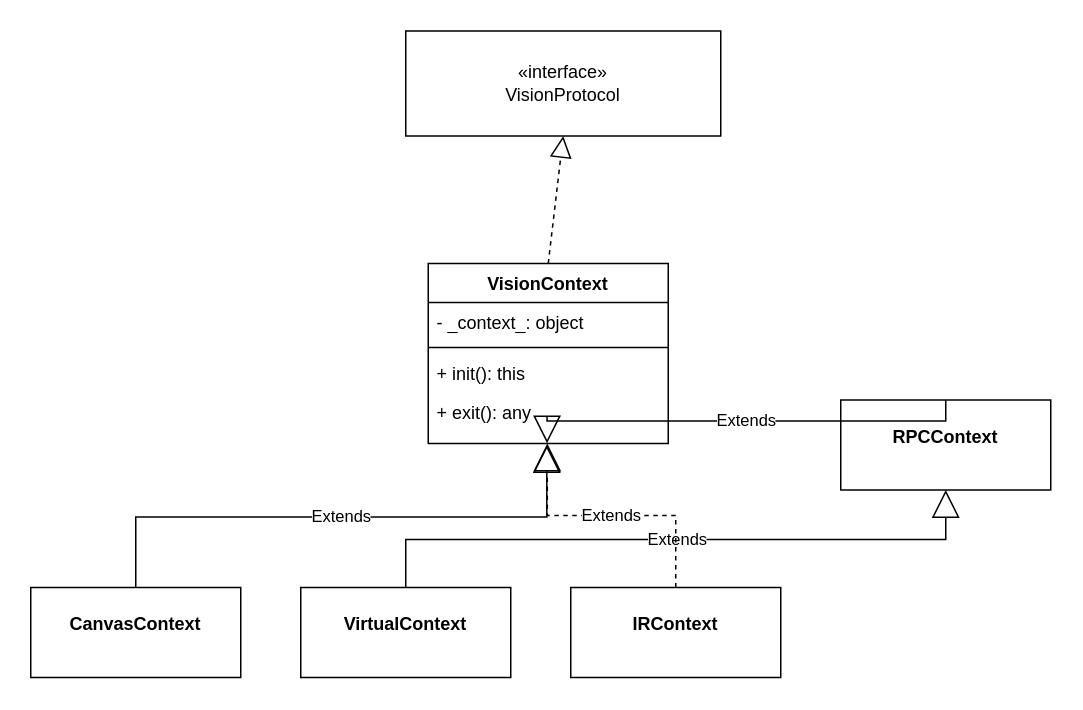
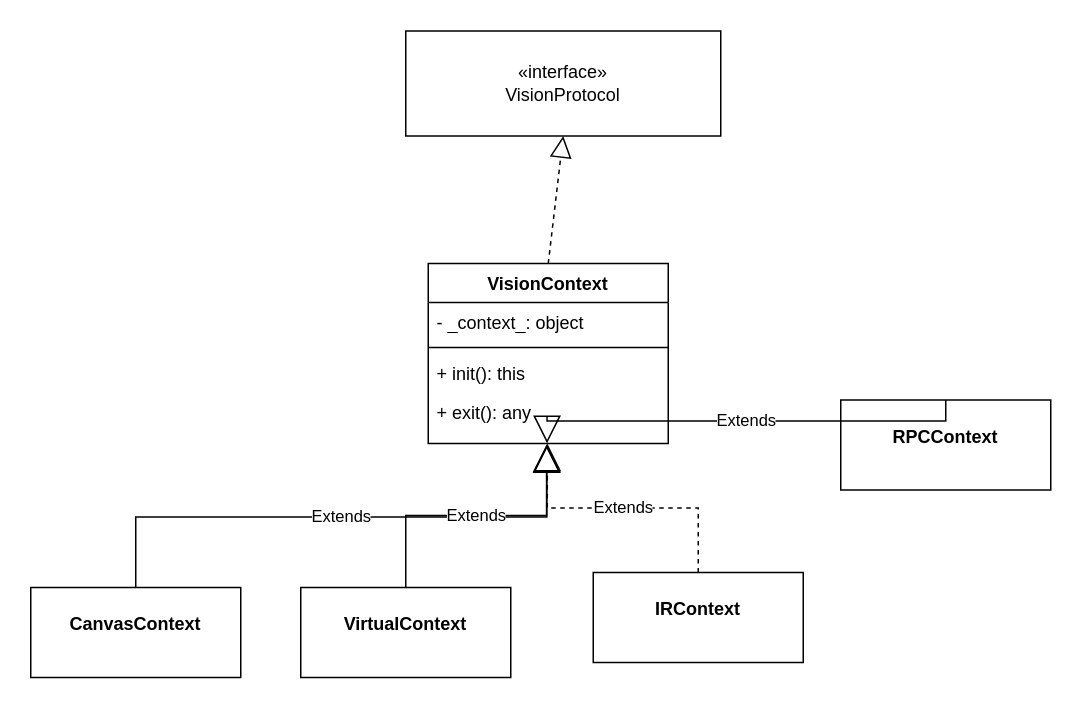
edge "VirtualContext" -> "RPCContext": now "VirtualContext" -> "+ exit(): any"
node "IRContext": moved (676, 632) -> (698, 617)
